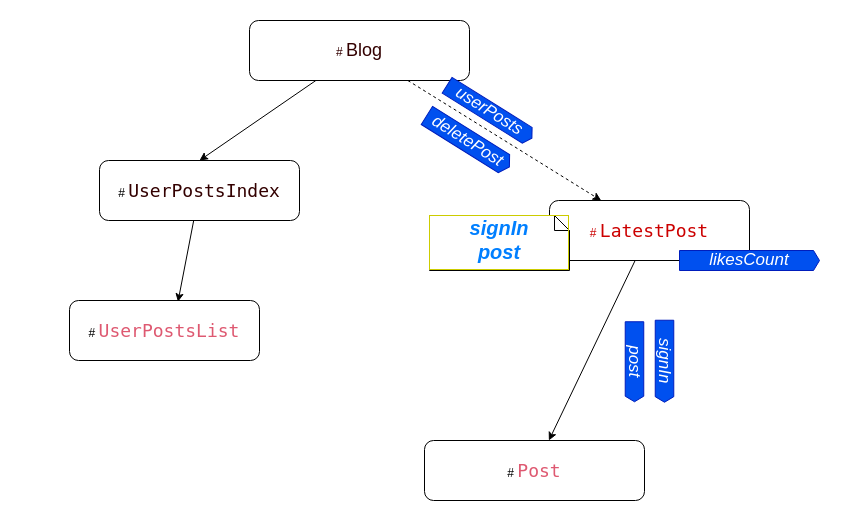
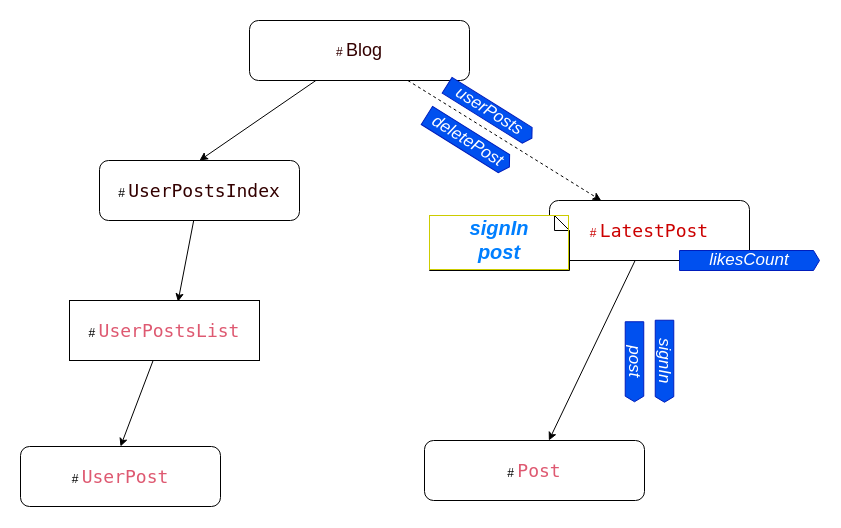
node "# UserPostsList": shape rounded rectangle -> rectangle
edge "# UserPostsList" -> "# UserPost": added
node "# UserPost": added
